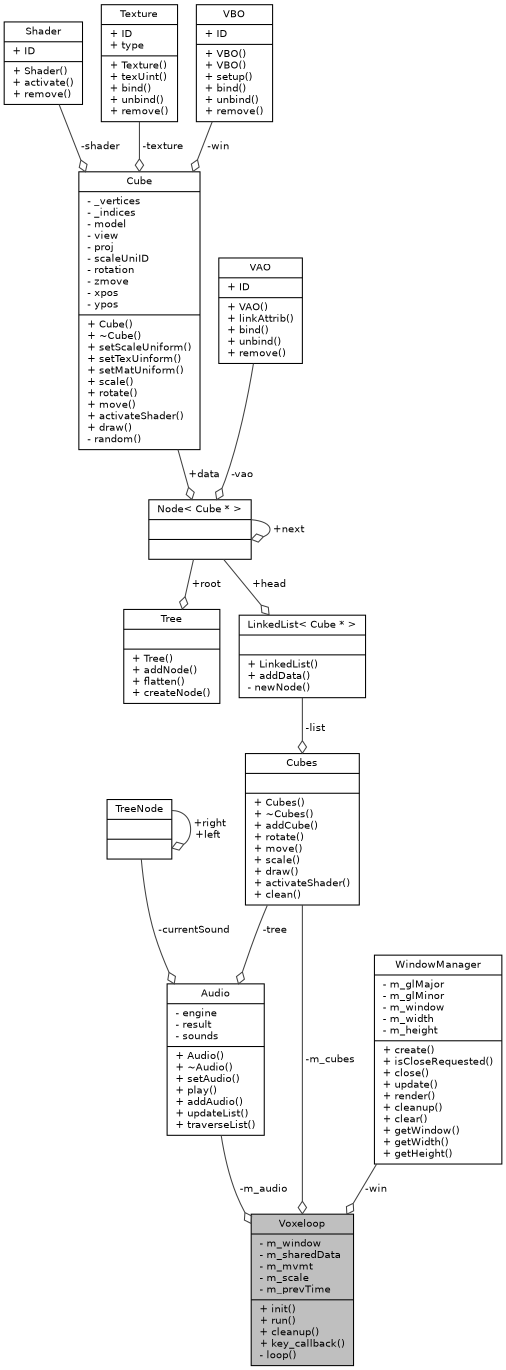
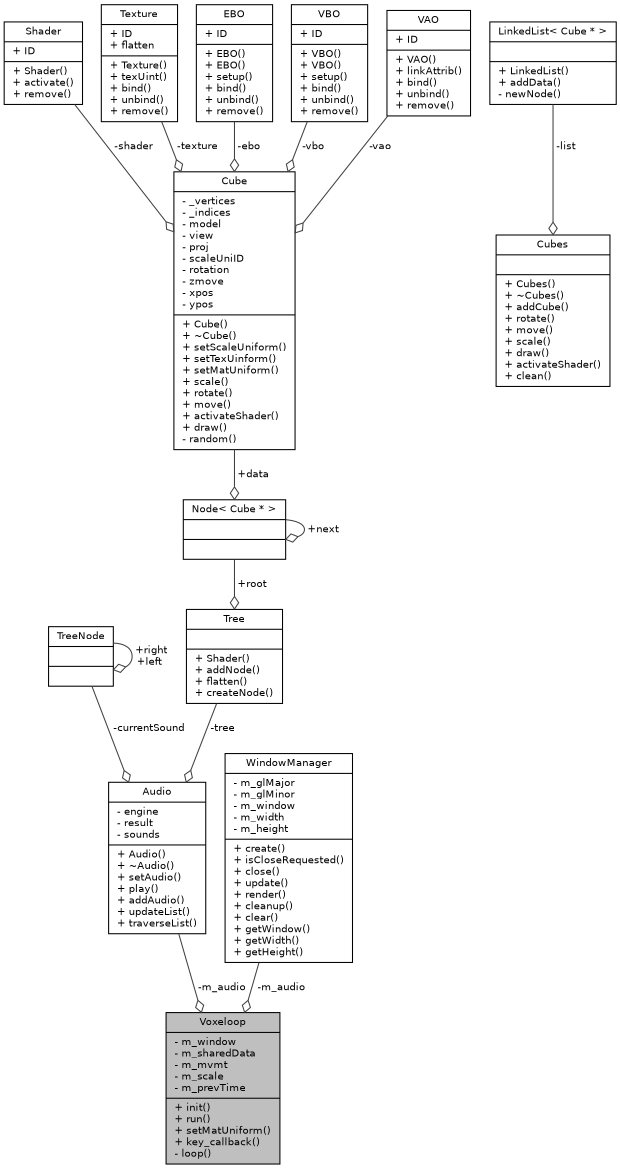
node "Texture": text "+ type" -> "+ flatten"
node "EBO": added
edge "VBO" -> "Cube": label " -win" -> " -vbo"
edge "VAO" -> "Node< Cube * >": now "VAO" -> "Cube"
edge "Node< Cube * >" -> "LinkedList< Cube * >": removed, label "+head"
node "Tree": text "+ Tree()" -> "+ Shader()"
edge "Cubes" -> "Audio": now "Tree" -> "Audio"
edge "Cubes" -> "Voxeloop": removed, label "-m_cubes"
edge "WindowManager" -> "Voxeloop": label " -win" -> " -m_audio"
node "Voxeloop": text "+ cleanup()" -> "+ setMatUniform()"
